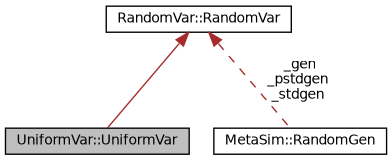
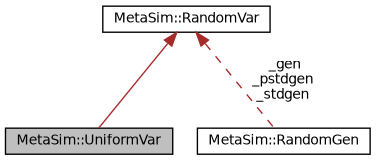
node "RandomVar::RandomVar": label "RandomVar::RandomVar" -> "MetaSim::RandomVar"
node "UniformVar::UniformVar": label "UniformVar::UniformVar" -> "MetaSim::UniformVar"
